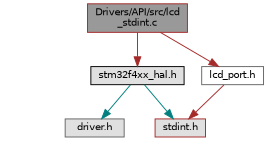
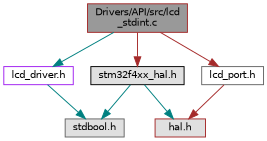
node "lcd_driver.h": added
node "driver.h": label "driver.h" -> "stdbool.h"
node "stdint.h": label "stdint.h" -> "hal.h"
